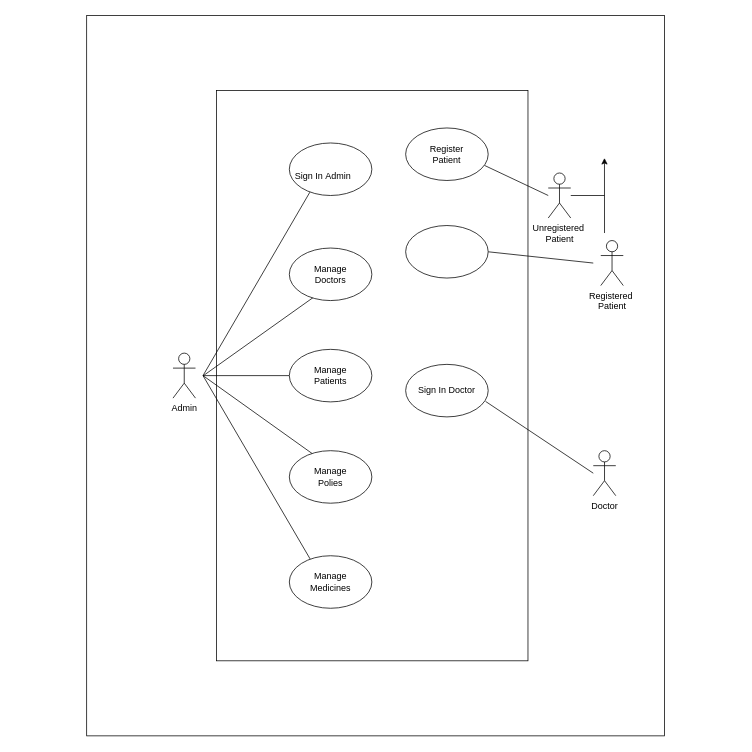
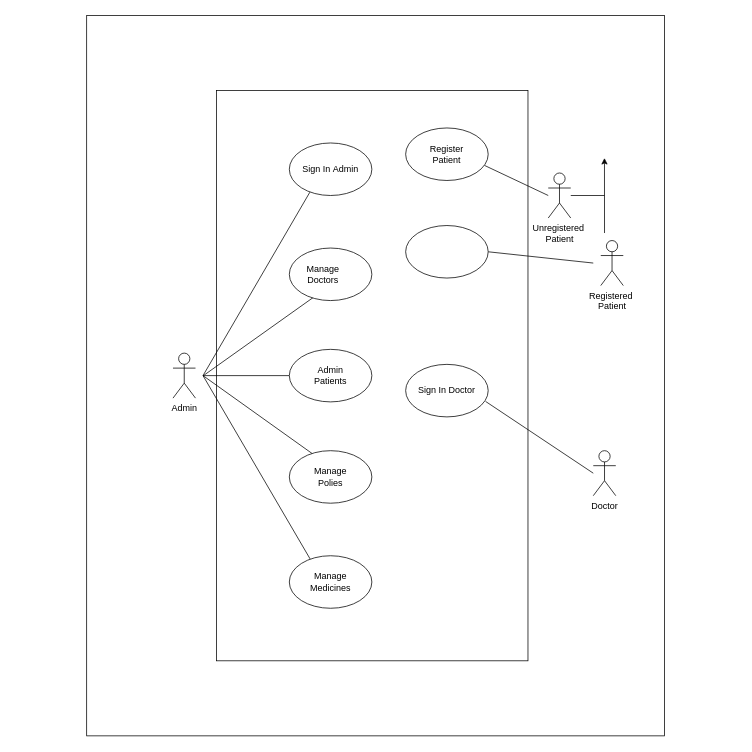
node "Sign In Admin": moved (323, 177) -> (330, 169)
node "Manage Doctors": moved (330, 274) -> (323, 274)
node "Manage Patients": label "Manage Patients" -> "Admin Patients"
